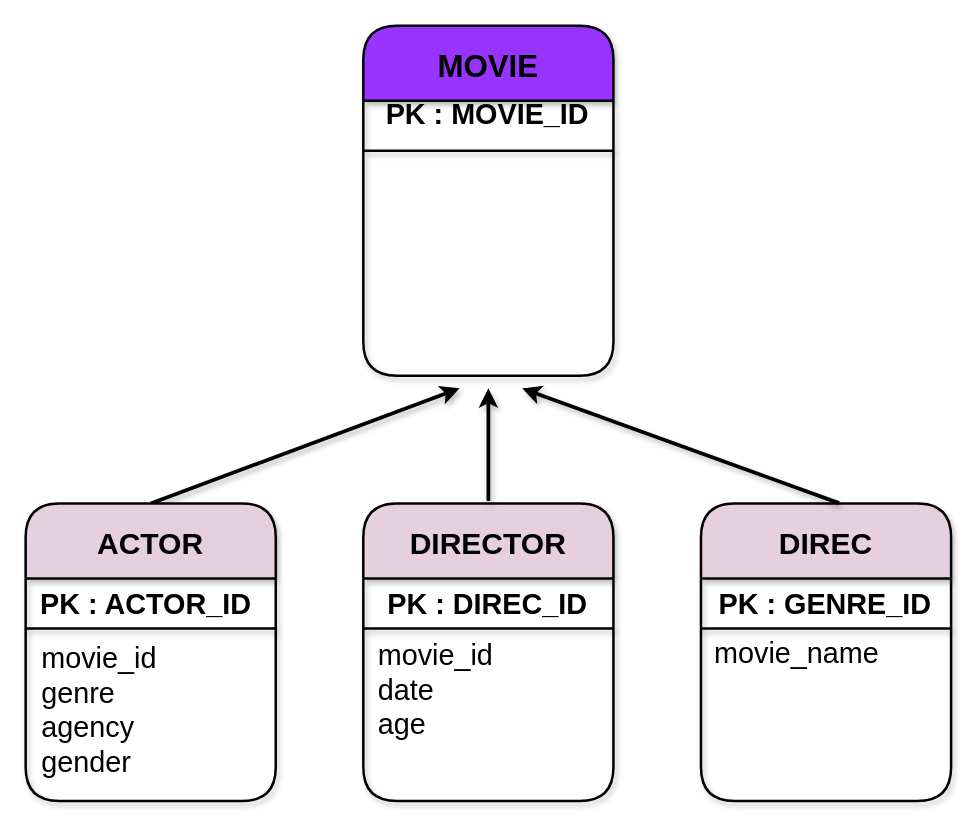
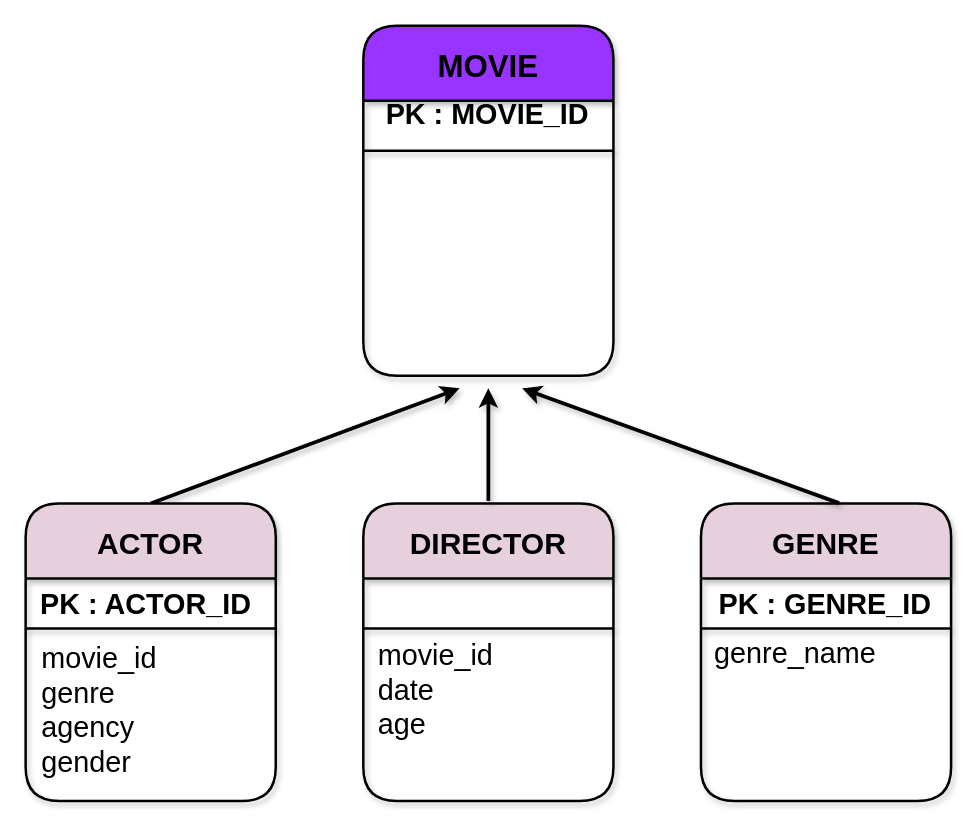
node "DIREC": label "DIREC" -> "GENRE"
node "PK : DIREC_ID": removed
node "movie_name": label "movie_name" -> "genre_name"
